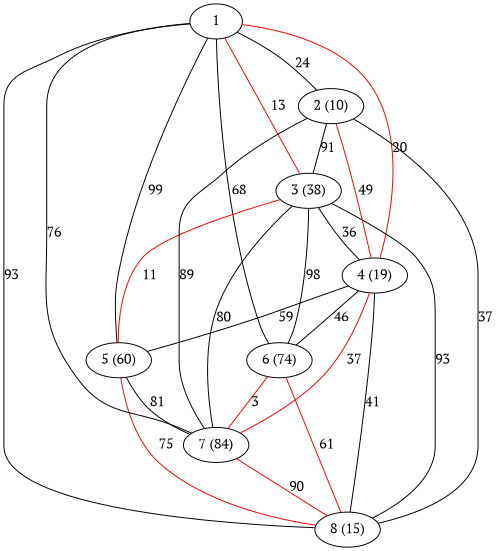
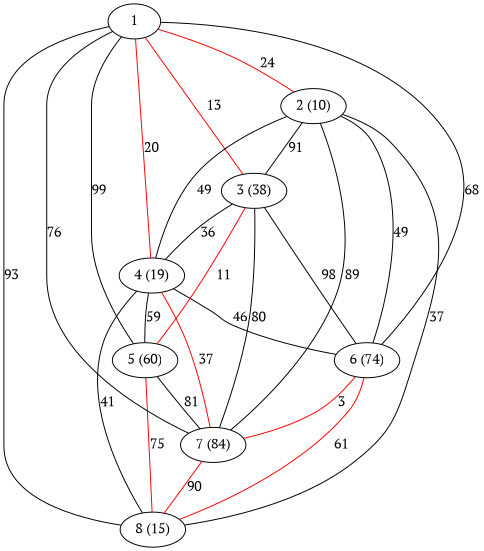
edge "1" -- "2 (10)": color black -> red
edge "2 (10)" -- "4 (19)": color red -> black
edge "2 (10)" -- "6 (74)": added, label "49"
edge "3 (38)" -- "8 (15)": removed, label "93"
